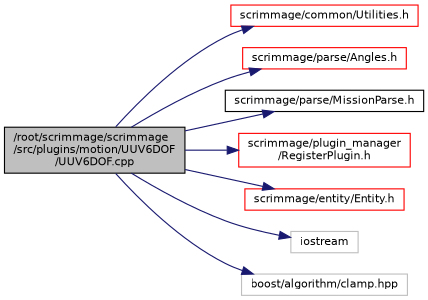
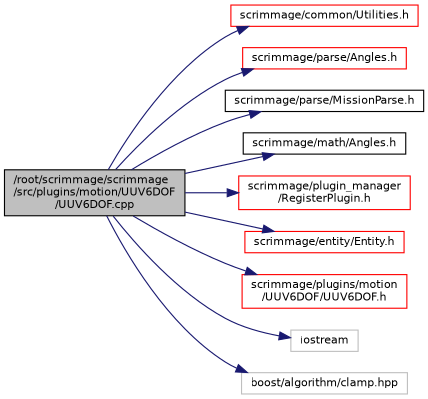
node "scrimmage/math/Angles.h": added
node "scrimmage/plugins/motion /UUV6DOF/UUV6DOF.h": added
